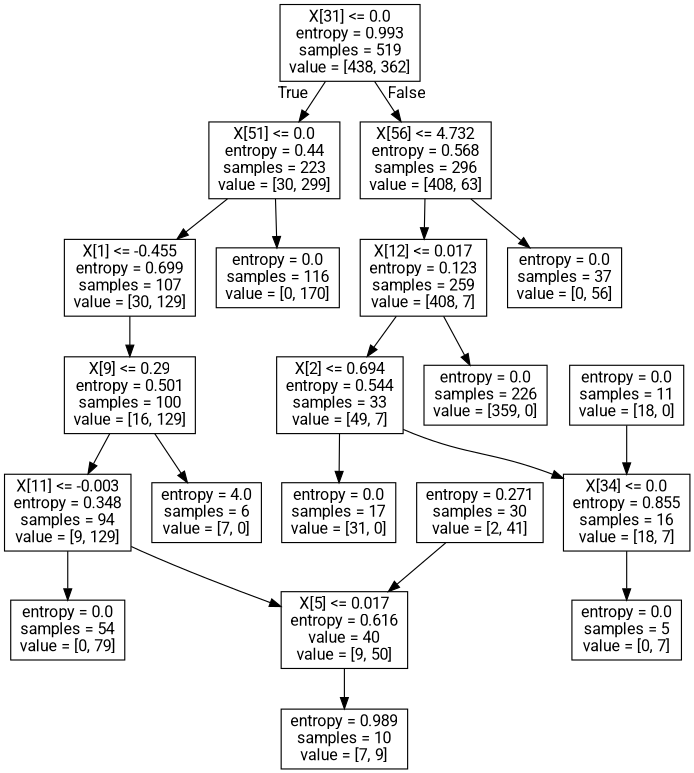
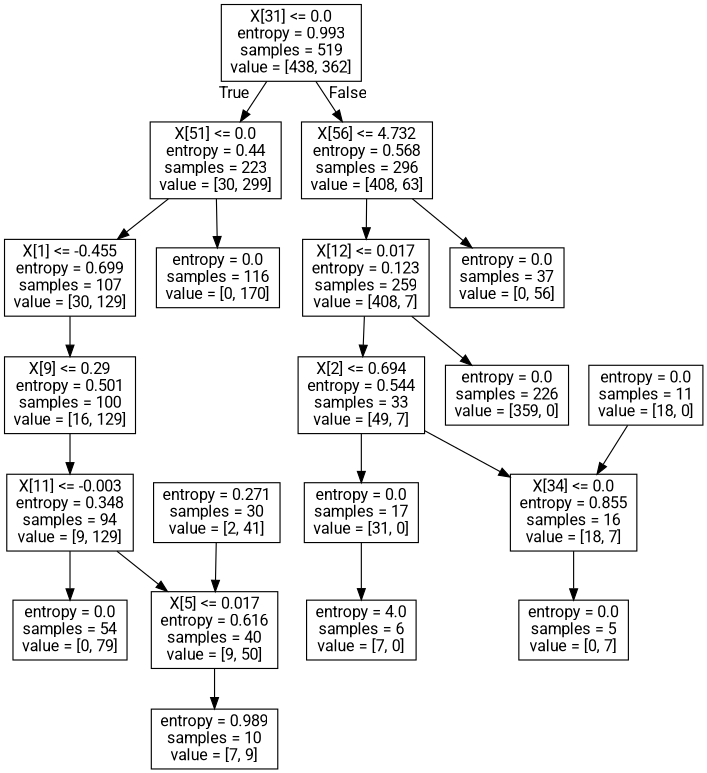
edge "X[9] <= 0.29 entropy = 0.501 samples = 100 value = [16, 129]" -> "entropy = 4.0 samples = 6 value = [7, 0]": now "entropy = 0.0 samples = 17 value = [31, 0]" -> "entropy = 4.0 samples = 6 value = [7, 0]"
node "X[5] <= 0.017 entropy = 0.616 value = 40 value = [9, 50]": label "X[5] <= 0.017 entropy = 0.616 value = 40 value = [9, 50]" -> "X[5] <= 0.017 entropy = 0.616 samples = 40 value = [9, 50]"
